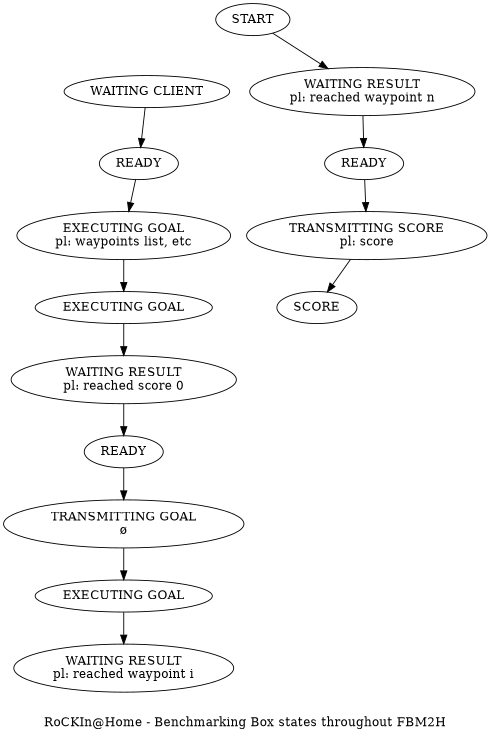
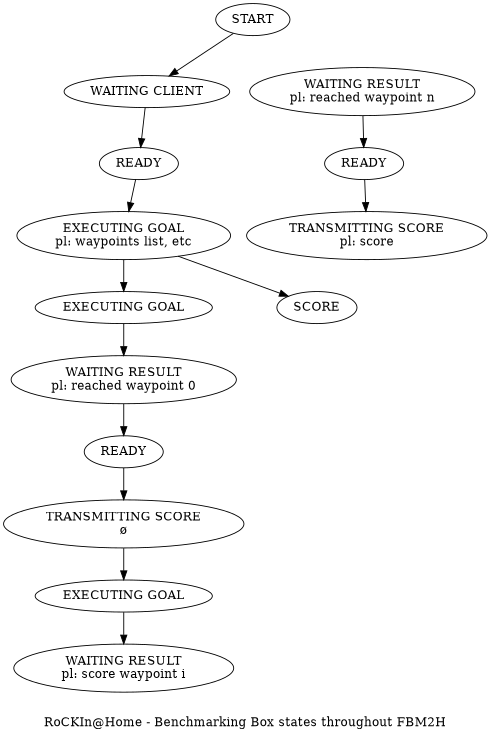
edge "START" -> "WAITING RESULT pl: reached waypoint n": now "START" -> "WAITING CLIENT"
edge "TRANSMITTING SCORE pl: score" -> "SCORE": now "EXECUTING GOAL pl: waypoints list, etc" -> "SCORE"
node "WAITING RESULT pl: reached score 0": label "WAITING RESULT pl: reached score 0" -> "WAITING RESULT pl: reached waypoint 0"
node "TRANSMITTING GOAL ø": label "TRANSMITTING GOAL ø" -> "TRANSMITTING SCORE ø"
node "WAITING RESULT pl: reached waypoint i": label "WAITING RESULT pl: reached waypoint i" -> "WAITING RESULT pl: score waypoint i"
